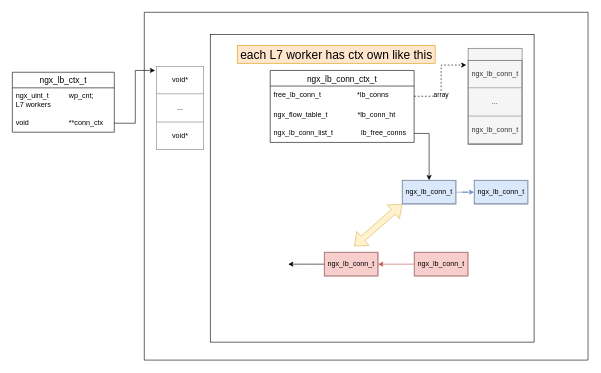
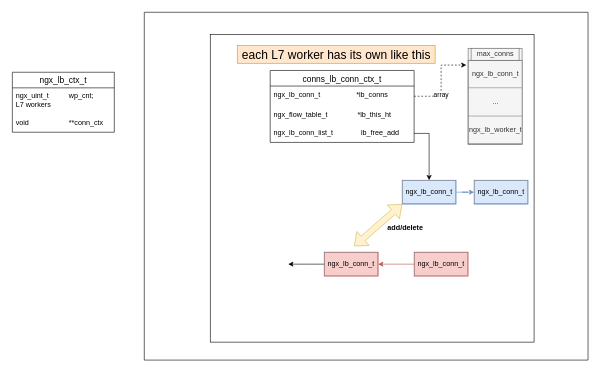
node "each L7 worker has ctx own like this": label "each L7 worker has ctx own like this" -> "each L7 worker has its own like this"
node "max_conns": added
edge "void **conn_ctx" -> "void* ... void*": removed
node "ngx_lb_conn_t ... ngx_lb_conn_t": label "ngx_lb_conn_t ... ngx_lb_conn_t" -> "ngx_lb_conn_t ... ngx_lb_worker_t"
node "ngx_lb_conn_ctx_t": label "ngx_lb_conn_ctx_t" -> "conns_lb_conn_ctx_t"
node "free_lb_conn_t *lb_conns": label "free_lb_conn_t *lb_conns" -> "ngx_lb_conn_t *lb_conns"
node "void* ... void*": removed
node "ngx_flow_table_t *lb_conn_ht": label "ngx_flow_table_t *lb_conn_ht" -> "ngx_flow_table_t *lb_this_ht"
node "ngx_lb_conn_list_t lb_free_conns": label "ngx_lb_conn_list_t lb_free_conns" -> "ngx_lb_conn_list_t lb_free_add"
node "add/delete": added
